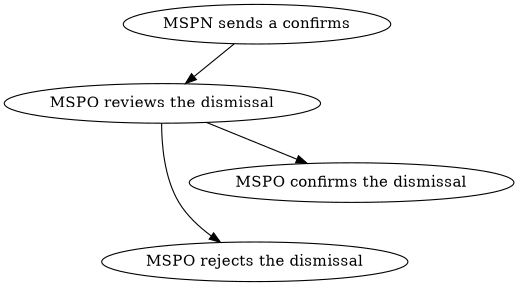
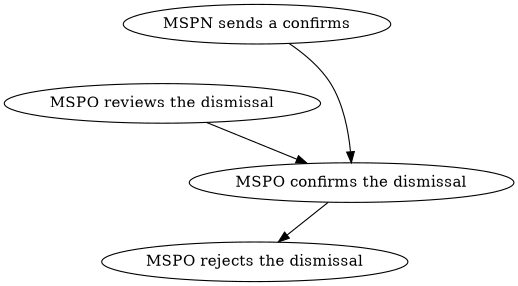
edge "MSPN sends a confirms" -> "MSPO reviews the dismissal": now "MSPN sends a confirms" -> "MSPO confirms the dismissal"
edge "MSPO reviews the dismissal" -> "MSPO rejects the dismissal": now "MSPO confirms the dismissal" -> "MSPO rejects the dismissal"
